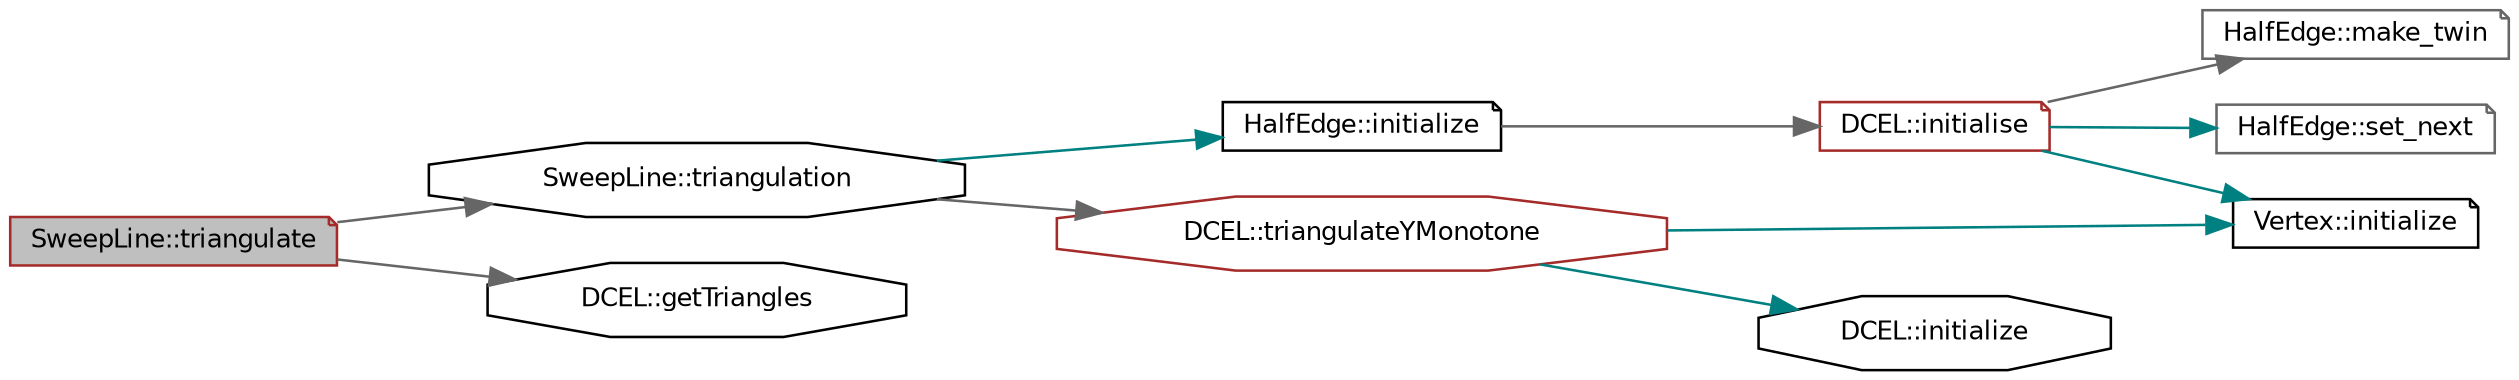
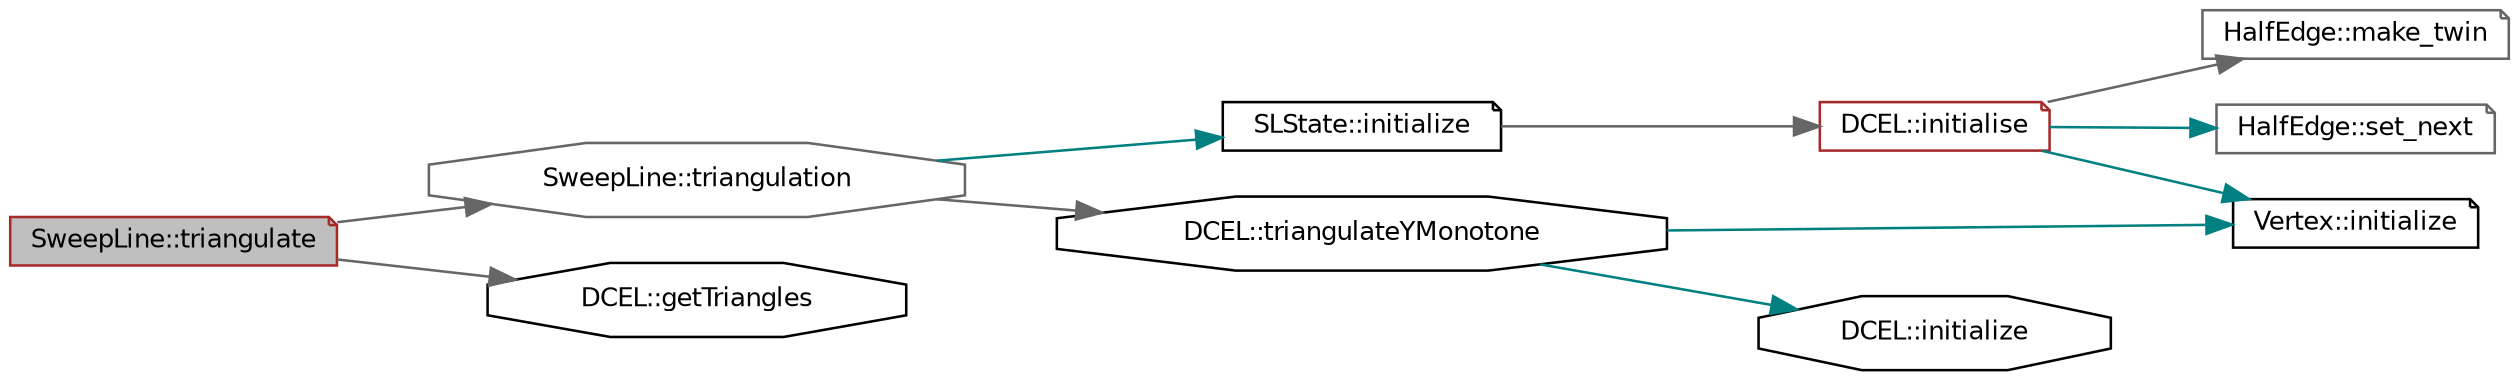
node "HalfEdge::initialize": label "HalfEdge::initialize" -> "SLState::initialize"
node "SweepLine::triangulation": color black -> gray40
node "DCEL::triangulateYMonotone": color brown -> black
